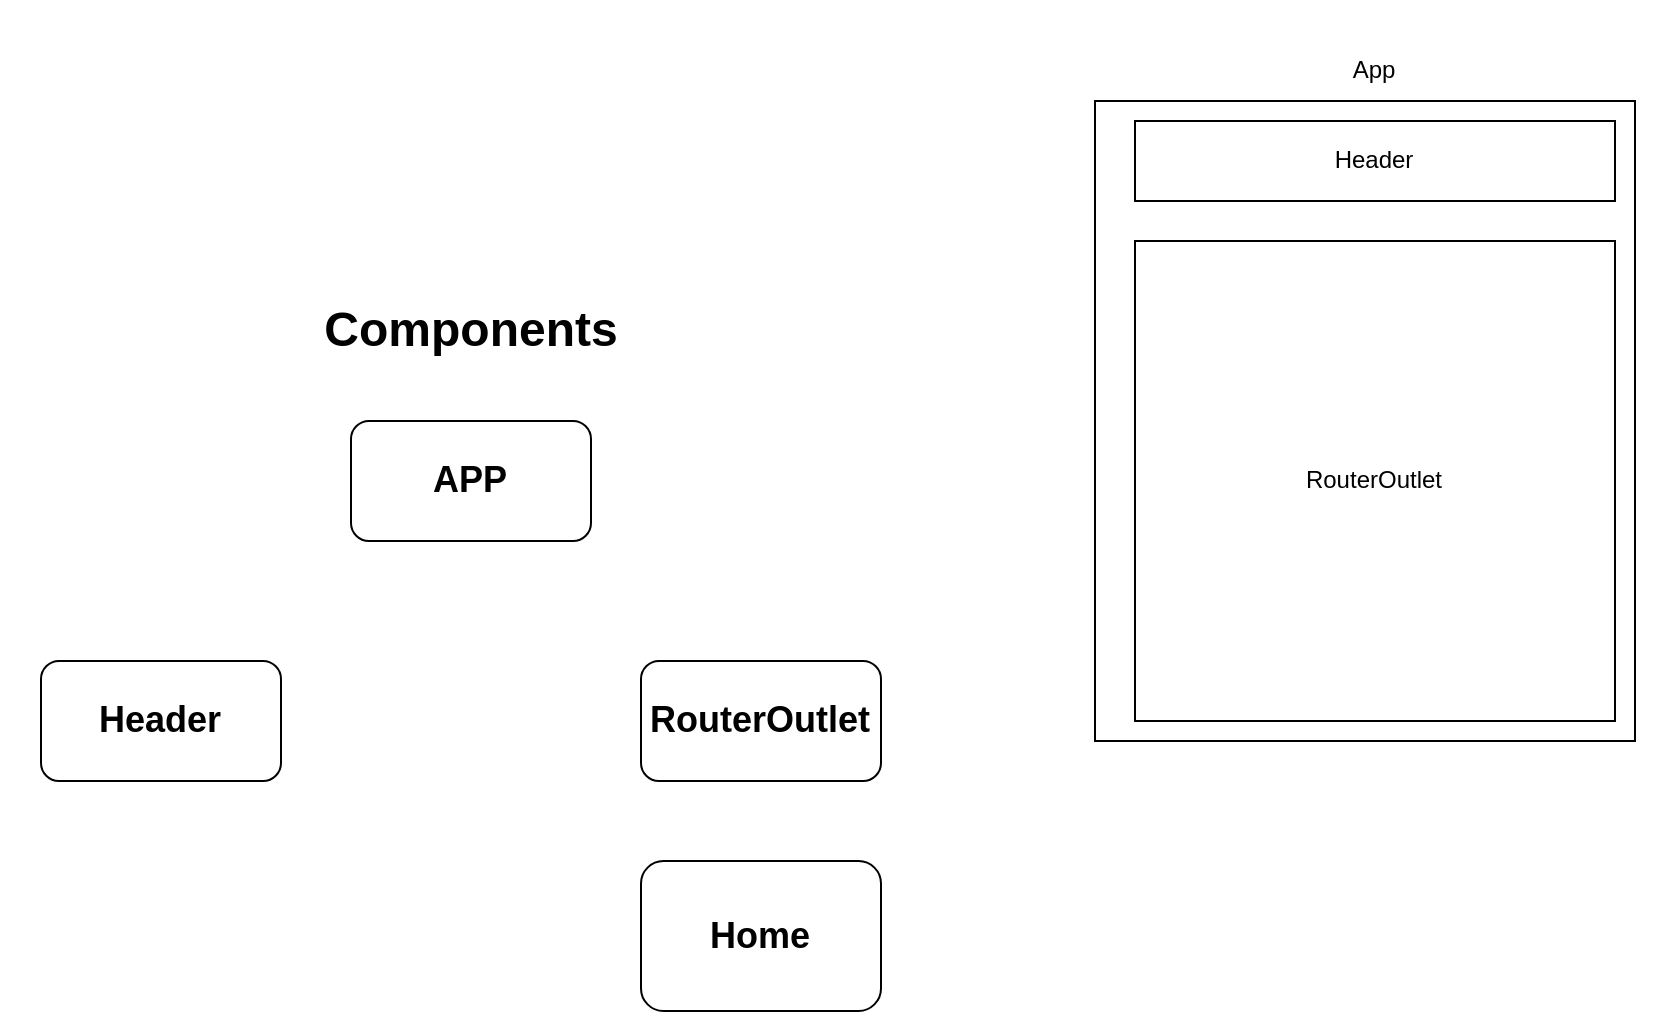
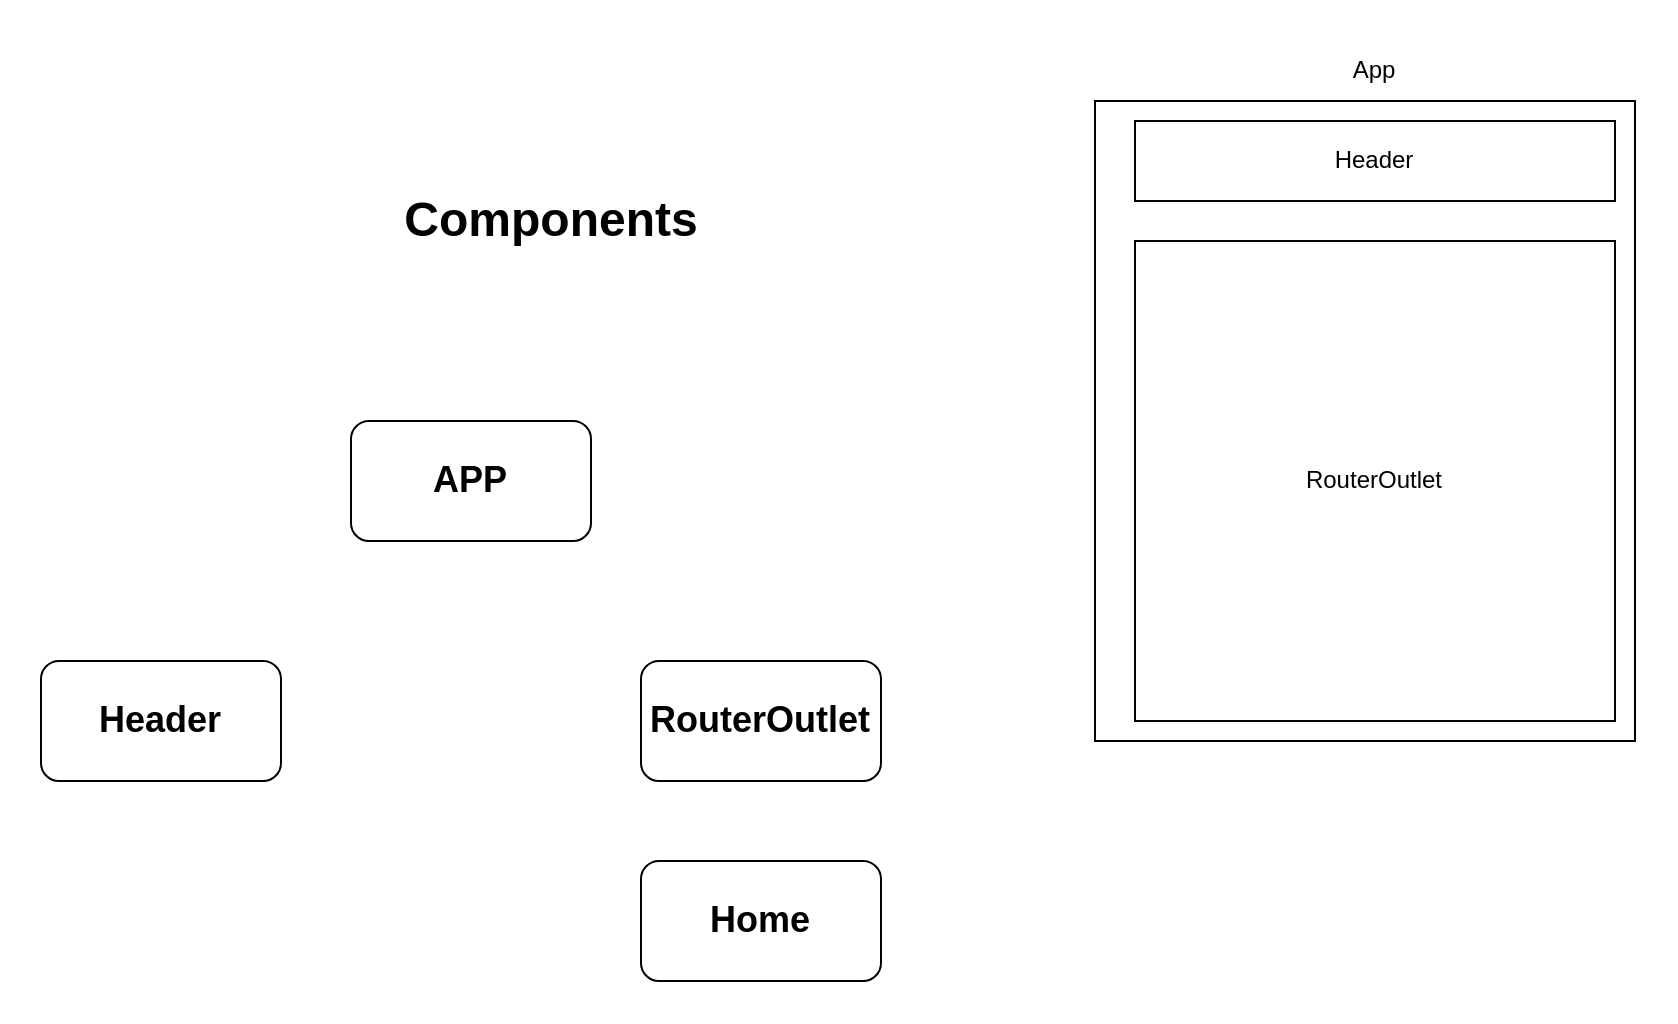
node "Components": moved (471, 331) -> (551, 221)
node "Home": size 240x150 -> 240x120
